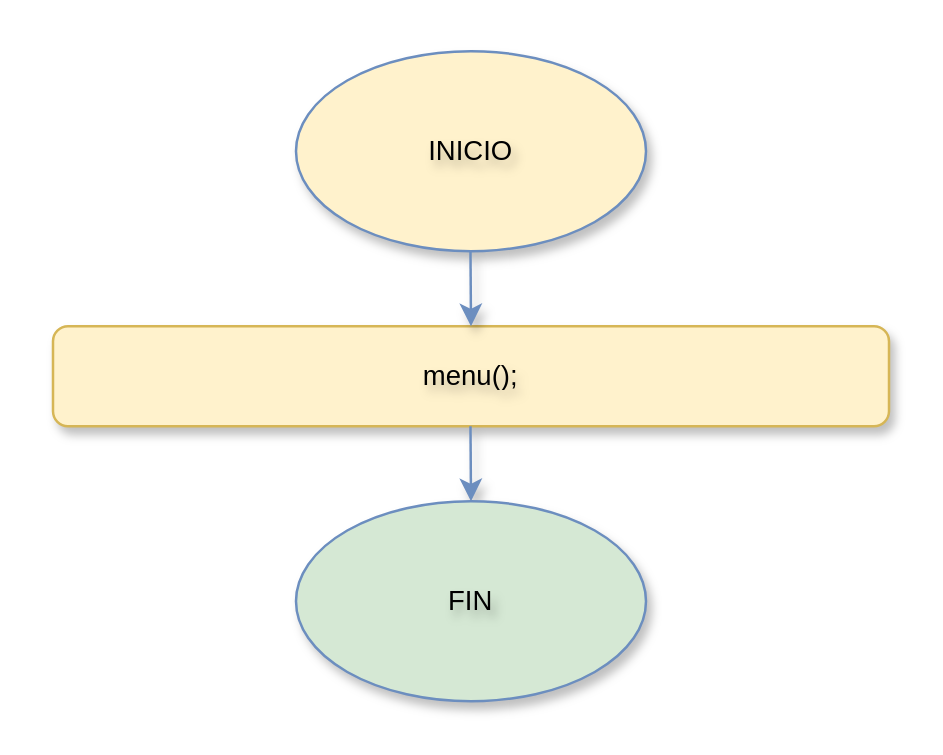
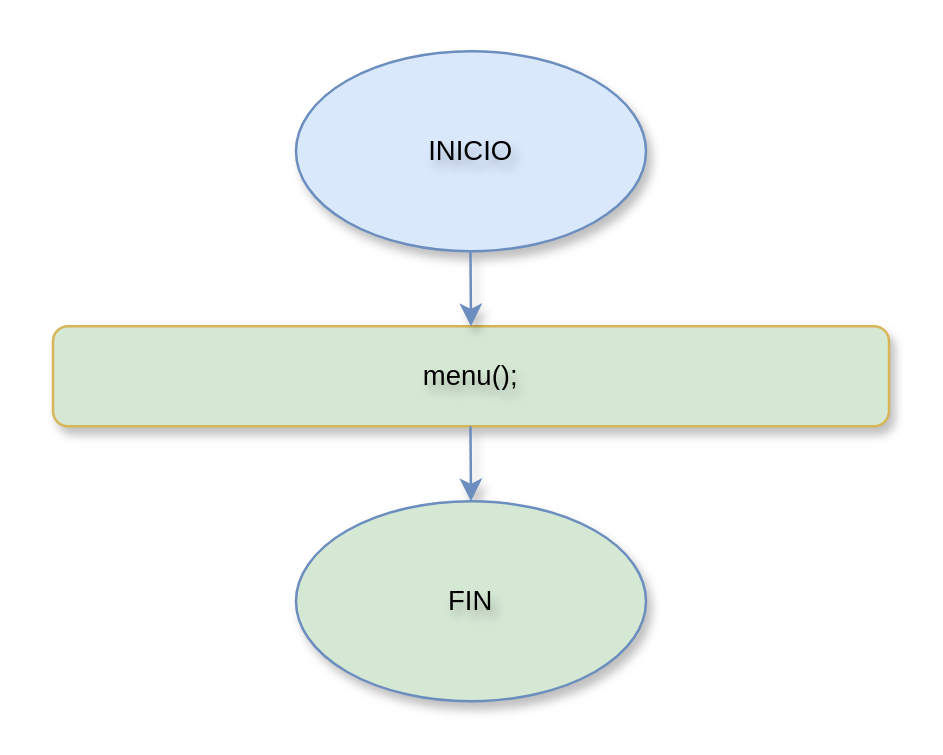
node "INICIO": fillcolor #fff2cc -> #dae8fc
node "menu();": fillcolor #fff2cc -> #d5e8d4
